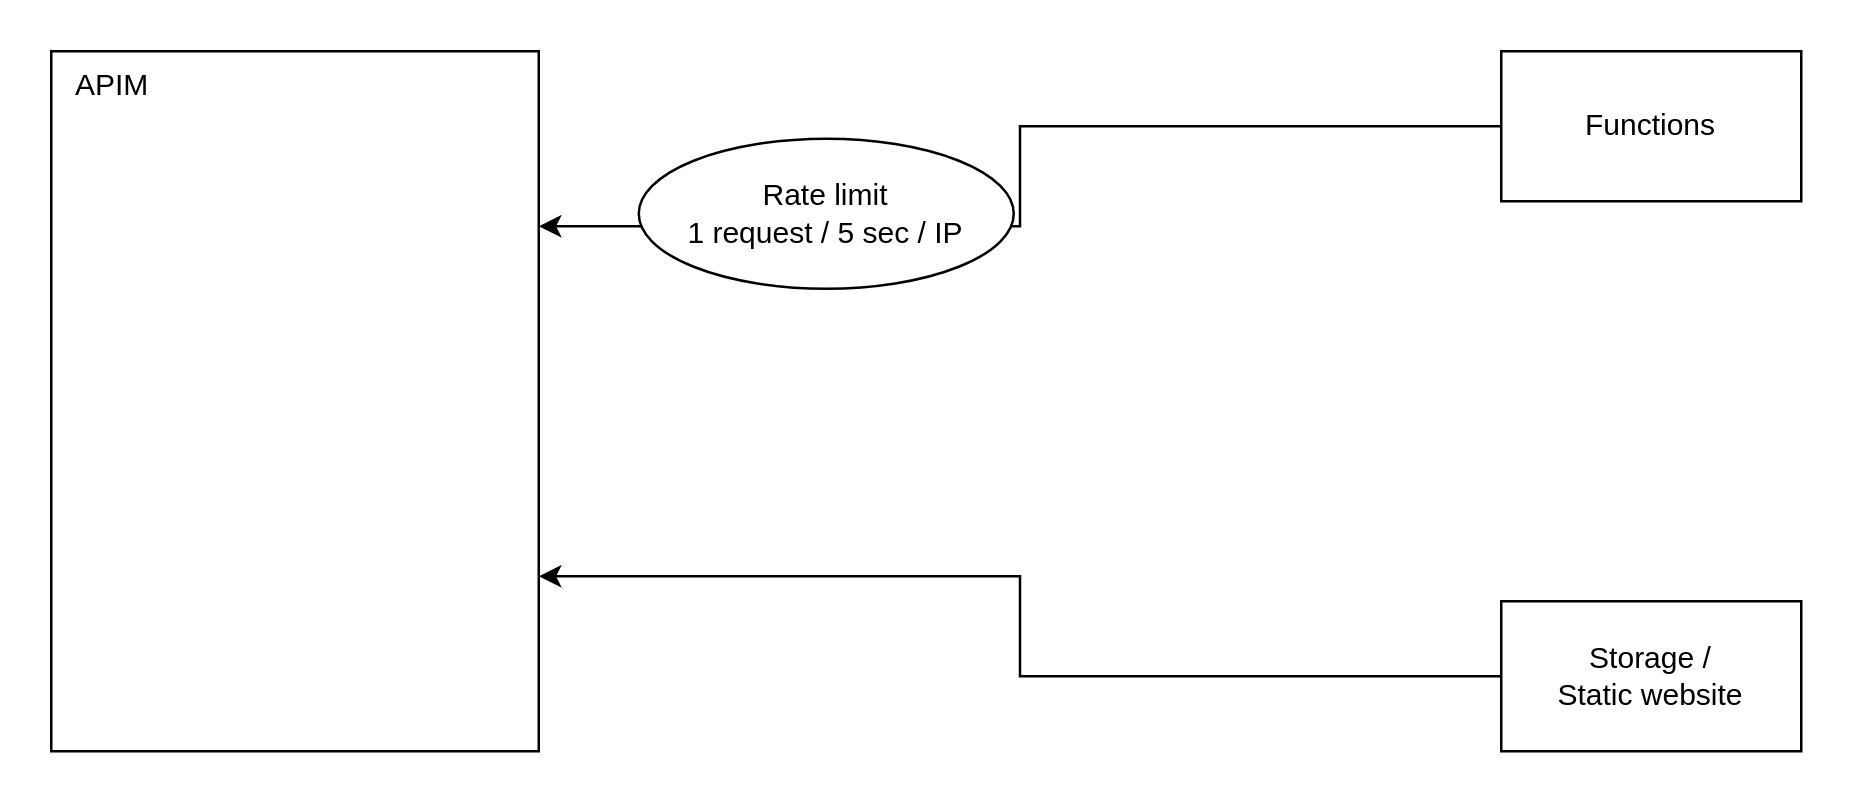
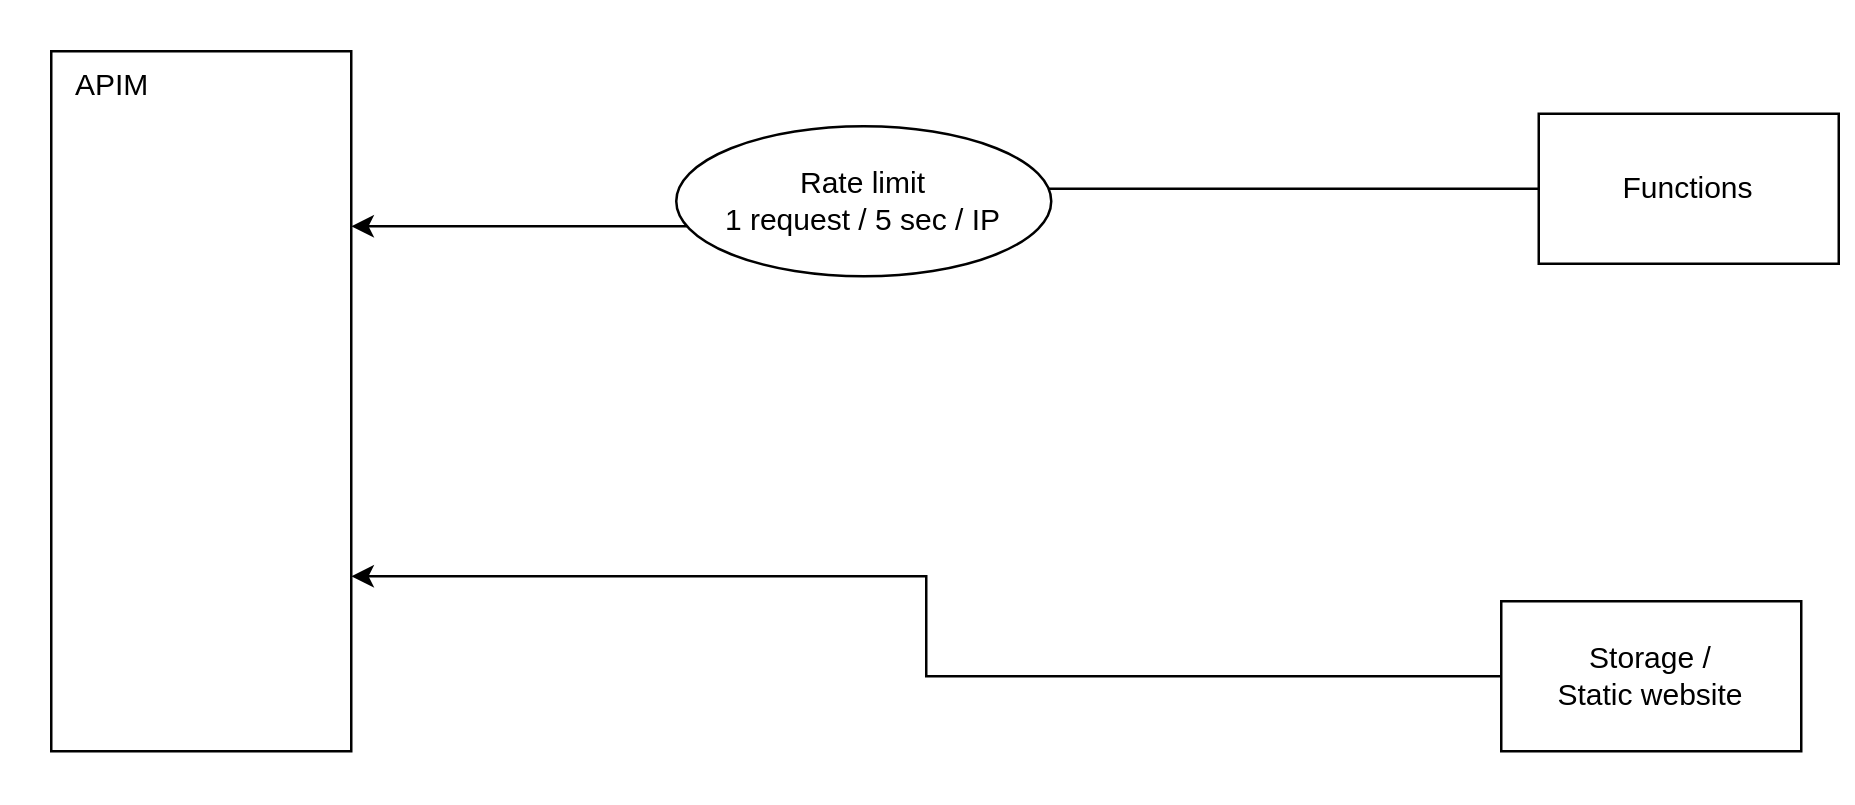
node "Functions": moved (1651, 126) -> (1689, 189)
node "Rate limit 1 request / 5 sec / IP": moved (826, 214) -> (864, 201)
node "APIM": size 488x700 -> 300x700
